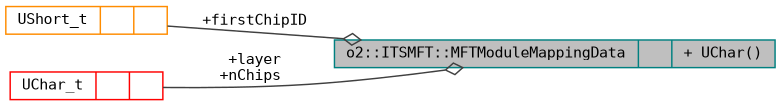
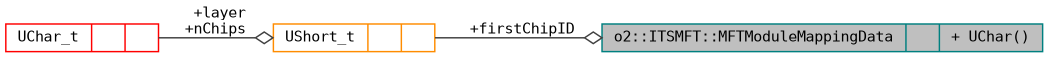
edge "UChar_t" -> "o2::ITSMFT::MFTModuleMappingData": now "UChar_t" -> "UShort_t"
